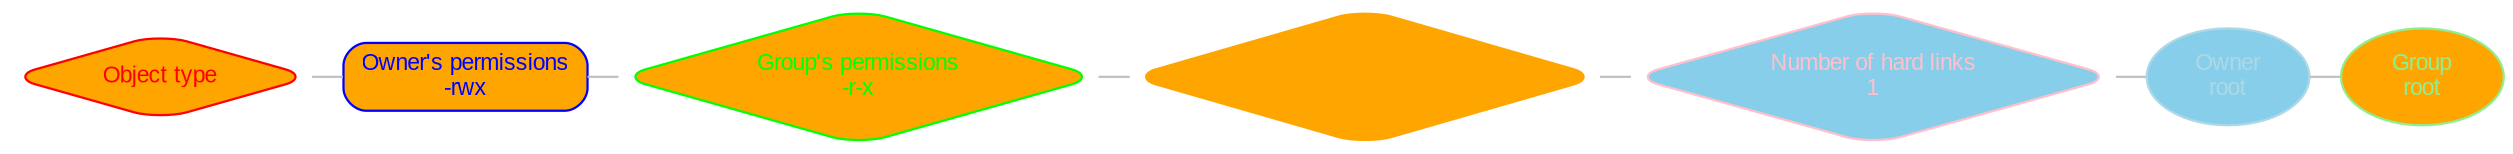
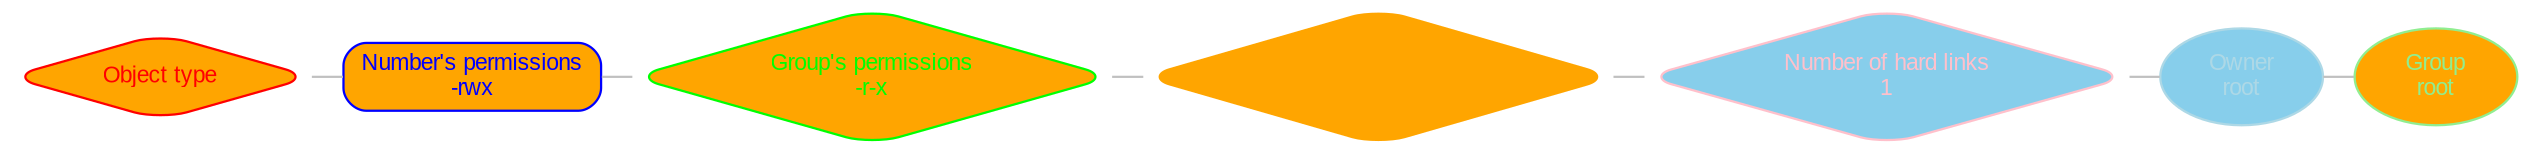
node "Owner's permissions -rwx": label "Owner's permissions -rwx" -> "Number's permissions -rwx"
